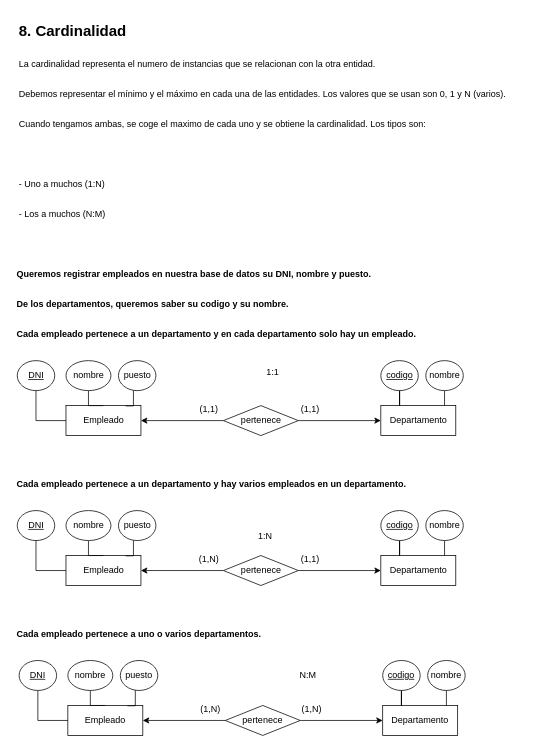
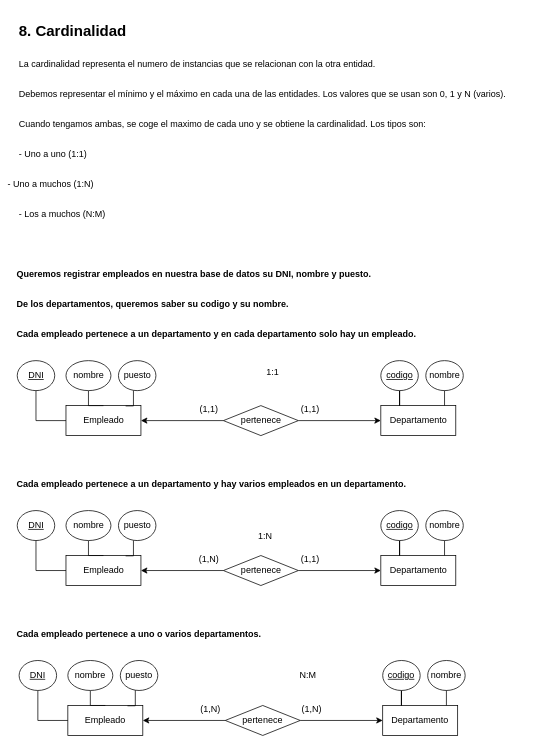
node "- Uno a uno (1:1)": added
node "- Uno a muchos (1:N)": moved (70, 184) -> (59, 184)
